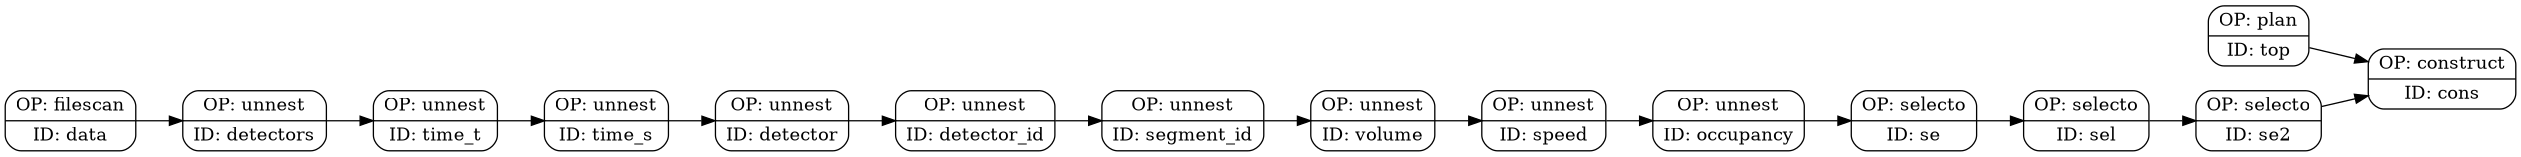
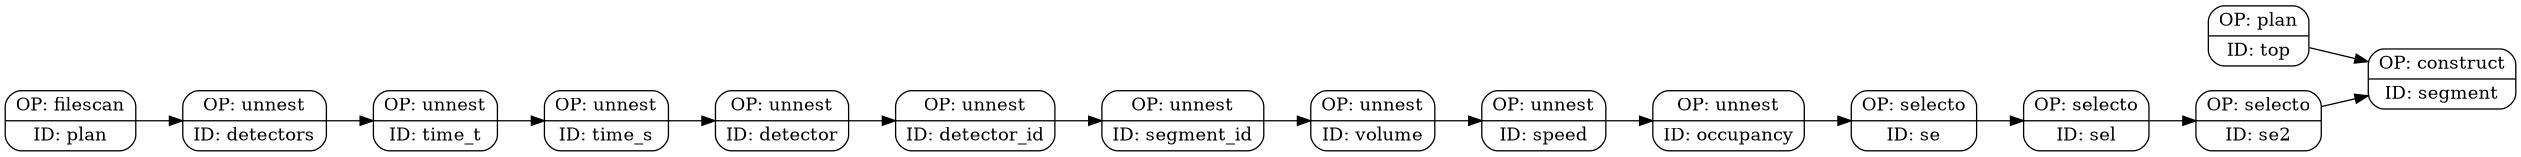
node "OP: construct": text "ID: cons" -> "ID: segment"
node "OP: filescan": text "ID: data" -> "ID: plan"
